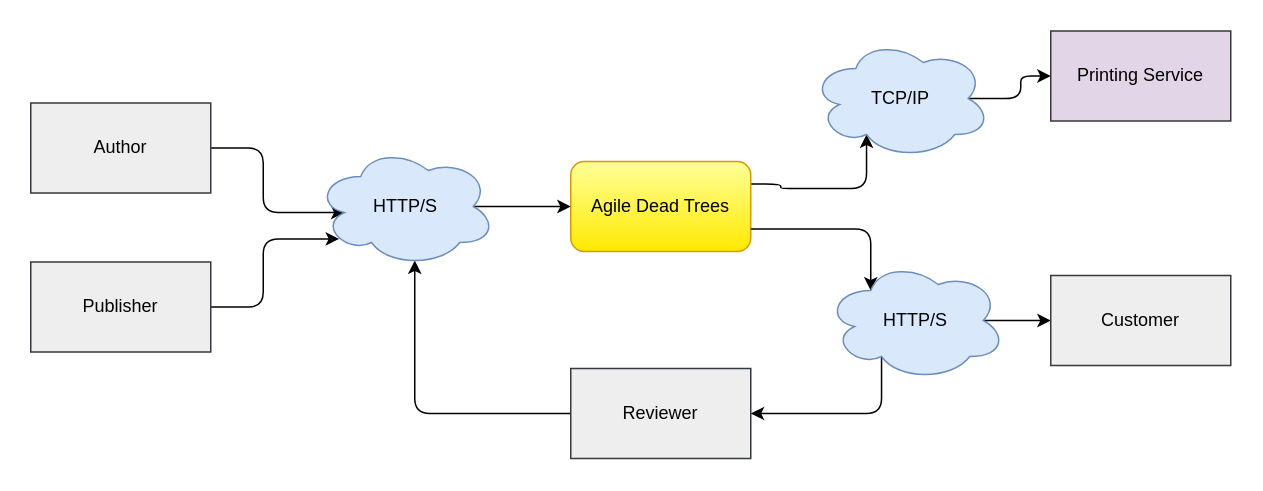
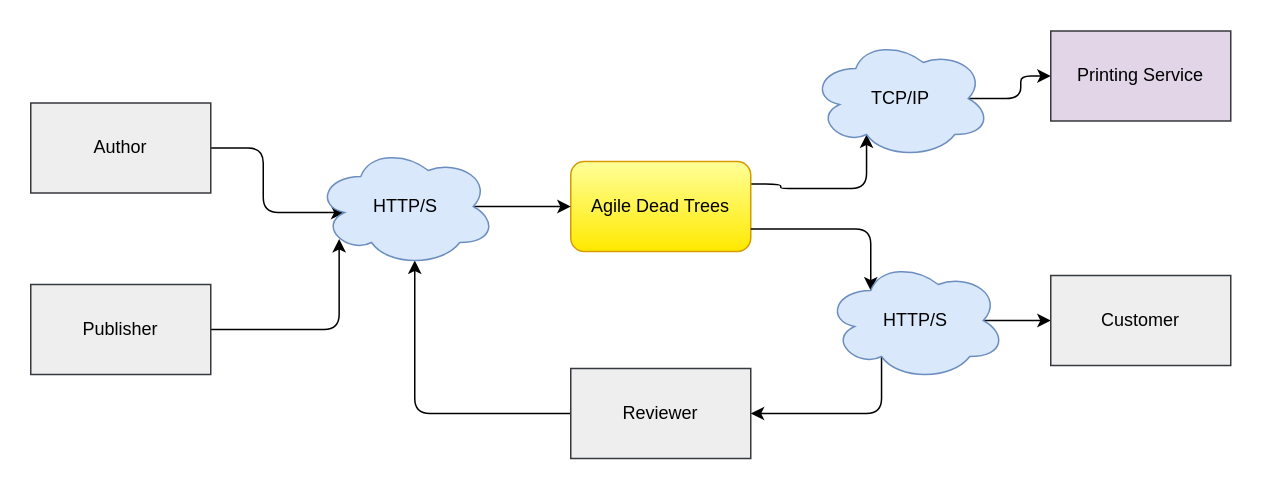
node "Publisher": moved (121, 307) -> (121, 329)
